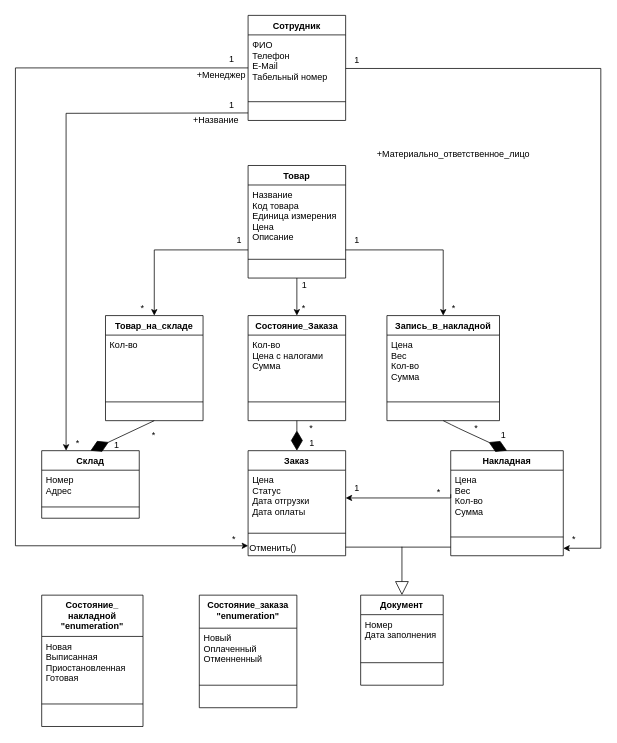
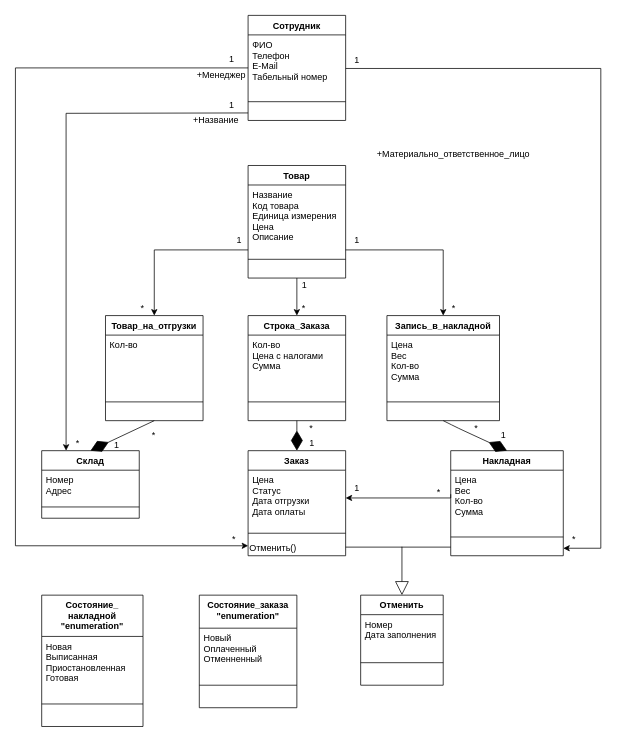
node "Товар_на_складе": label "Товар_на_складе" -> "Товар_на_отгрузки"
node "Состояние_Заказа": label "Состояние_Заказа" -> "Строка_Заказа"
node "Документ": label "Документ" -> "Отменить"
